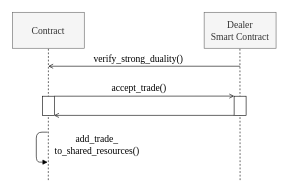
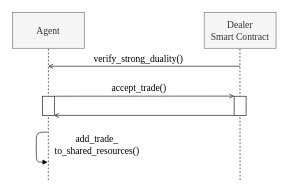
node "Contract": label "Contract" -> "Agent"
